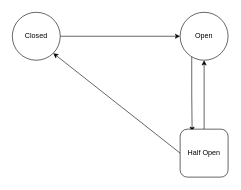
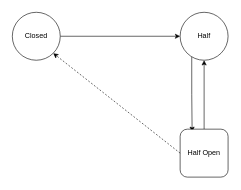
node "Open": label "Open" -> "Half"
edge "Half Open" -> "Closed": style solid -> dashed
